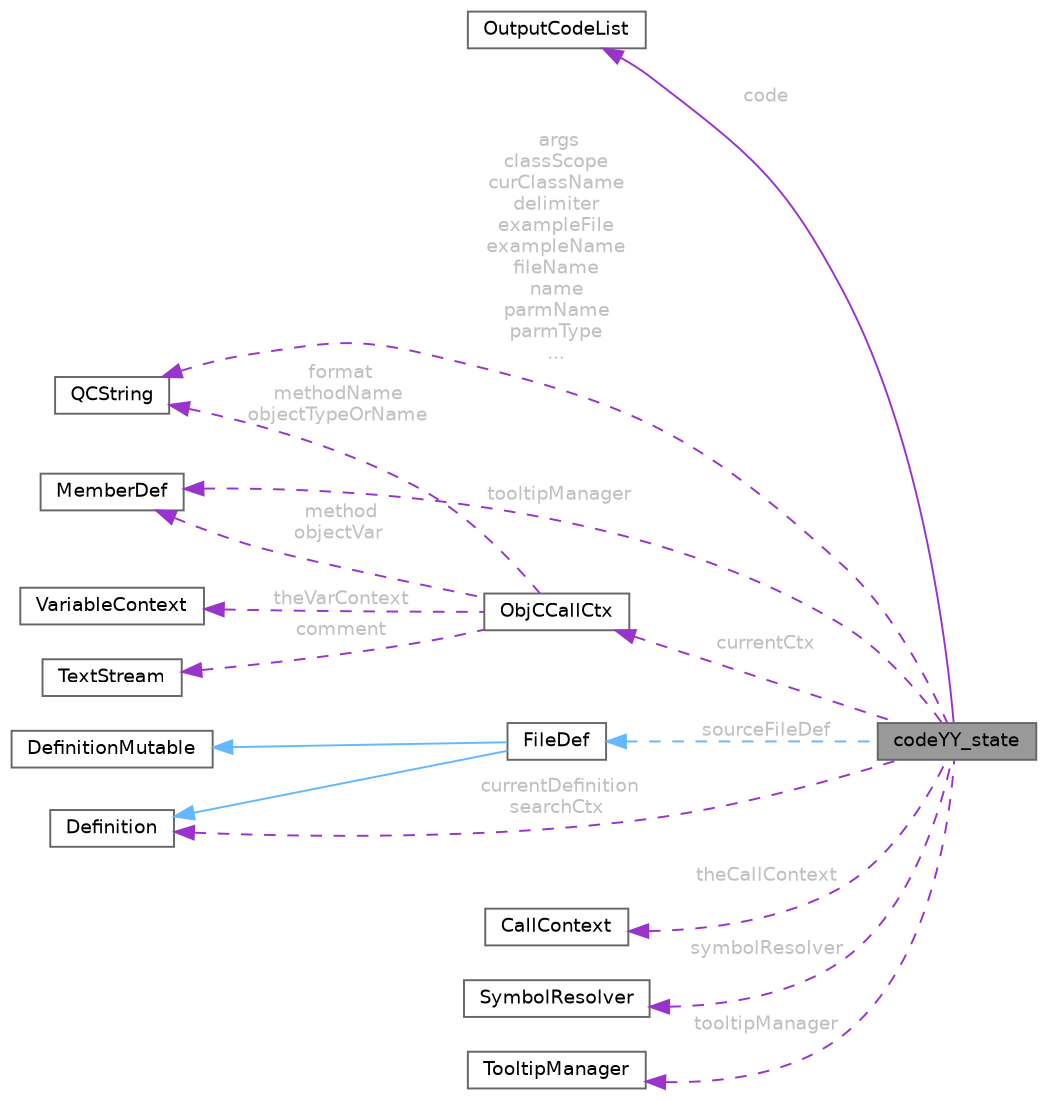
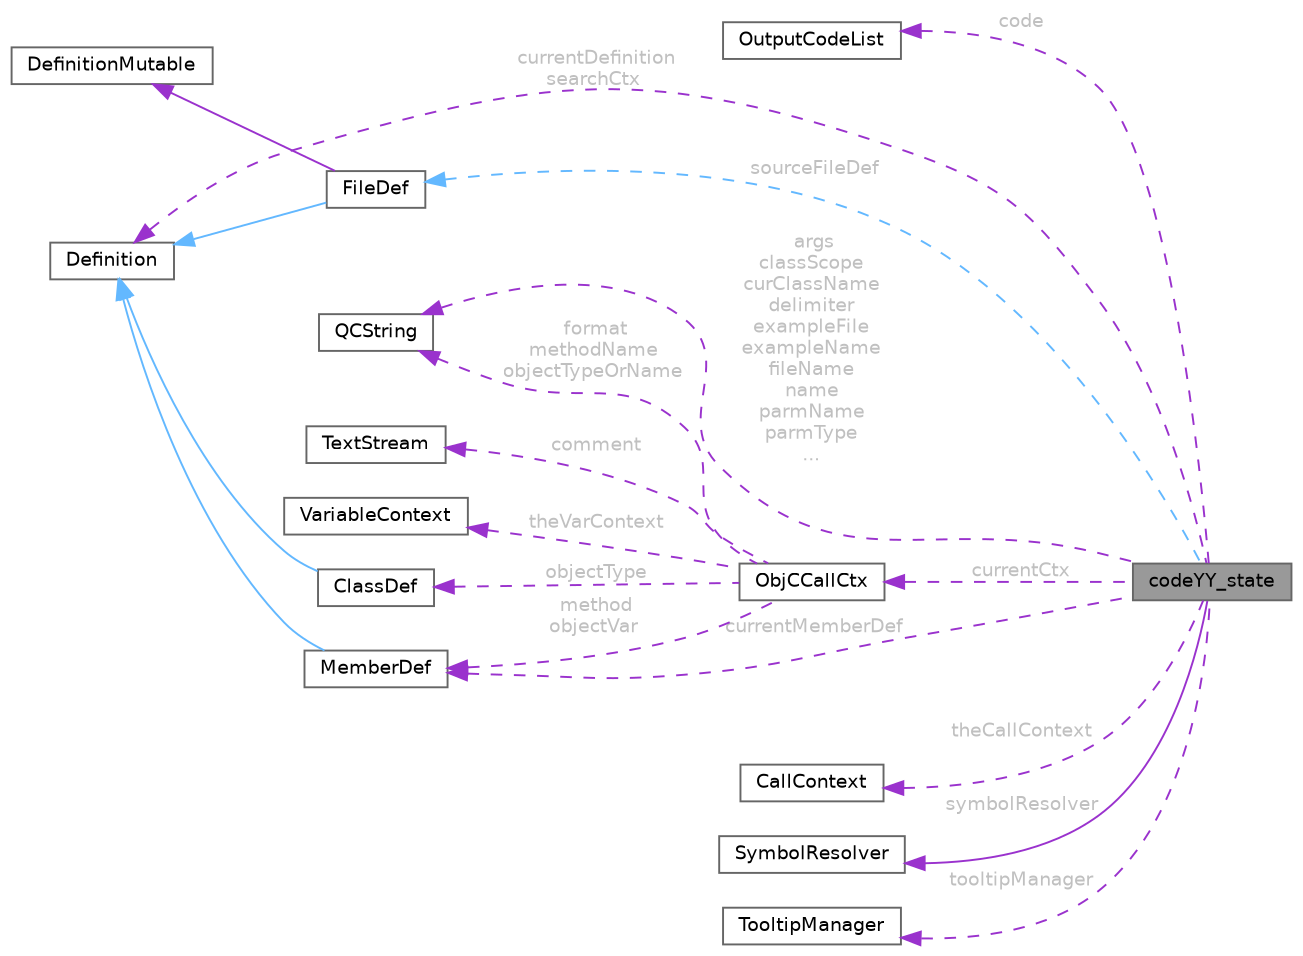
edge "codeYY_state" -> "OutputCodeList": style solid -> dashed
edge "MemberDef" -> "Definition": added
edge "codeYY_state" -> "MemberDef": label " tooltipManager" -> " currentMemberDef"
node "ClassDef": added
edge "FileDef" -> "DefinitionMutable": color steelblue1 -> darkorchid3
edge "codeYY_state" -> "SymbolResolver": style dashed -> solid
